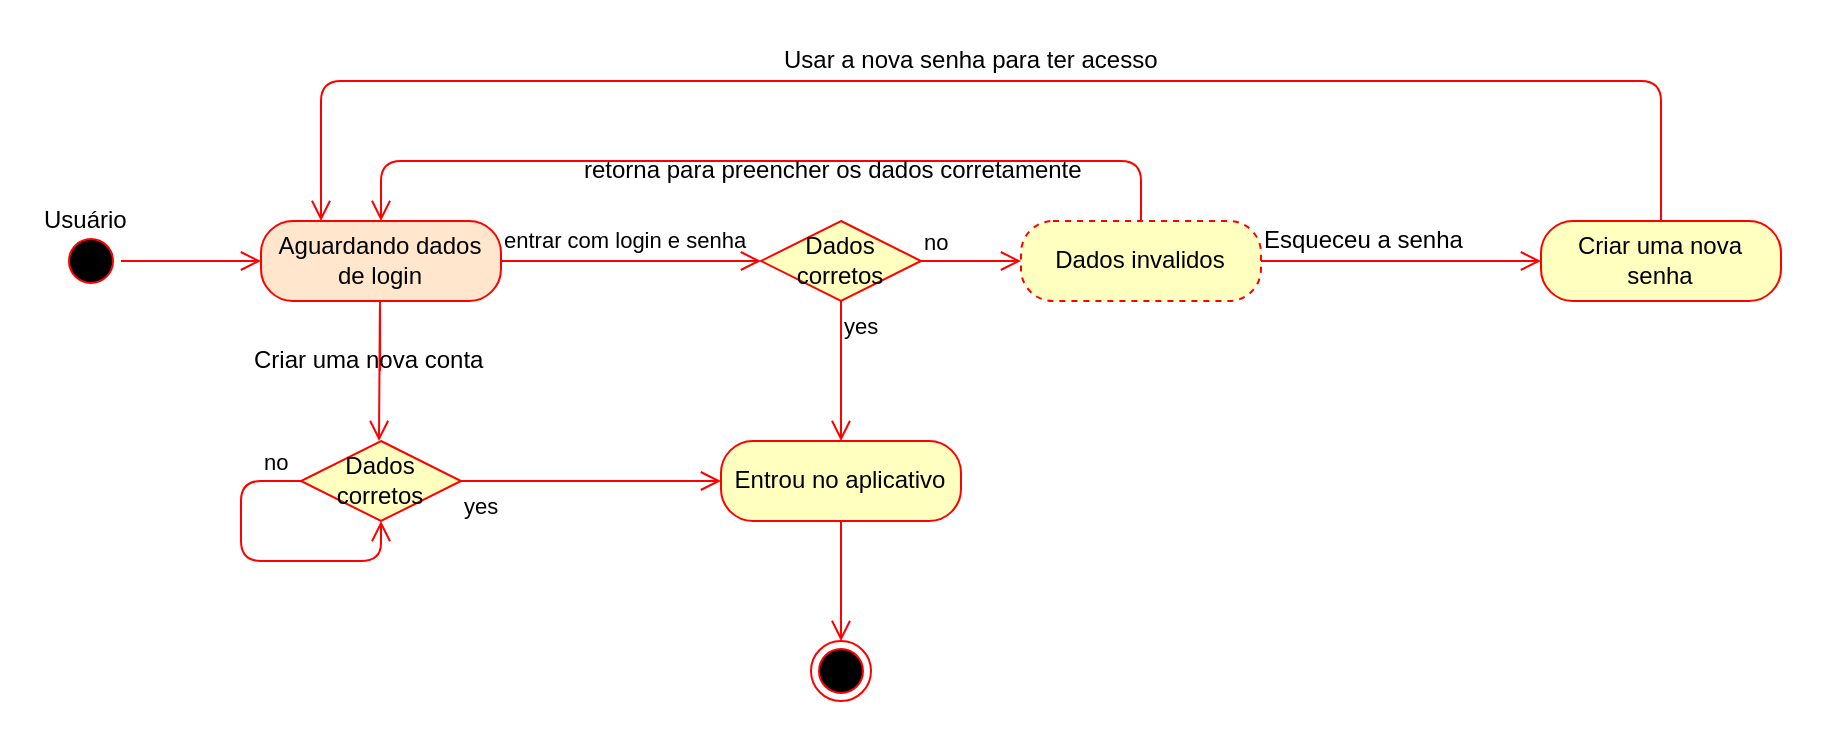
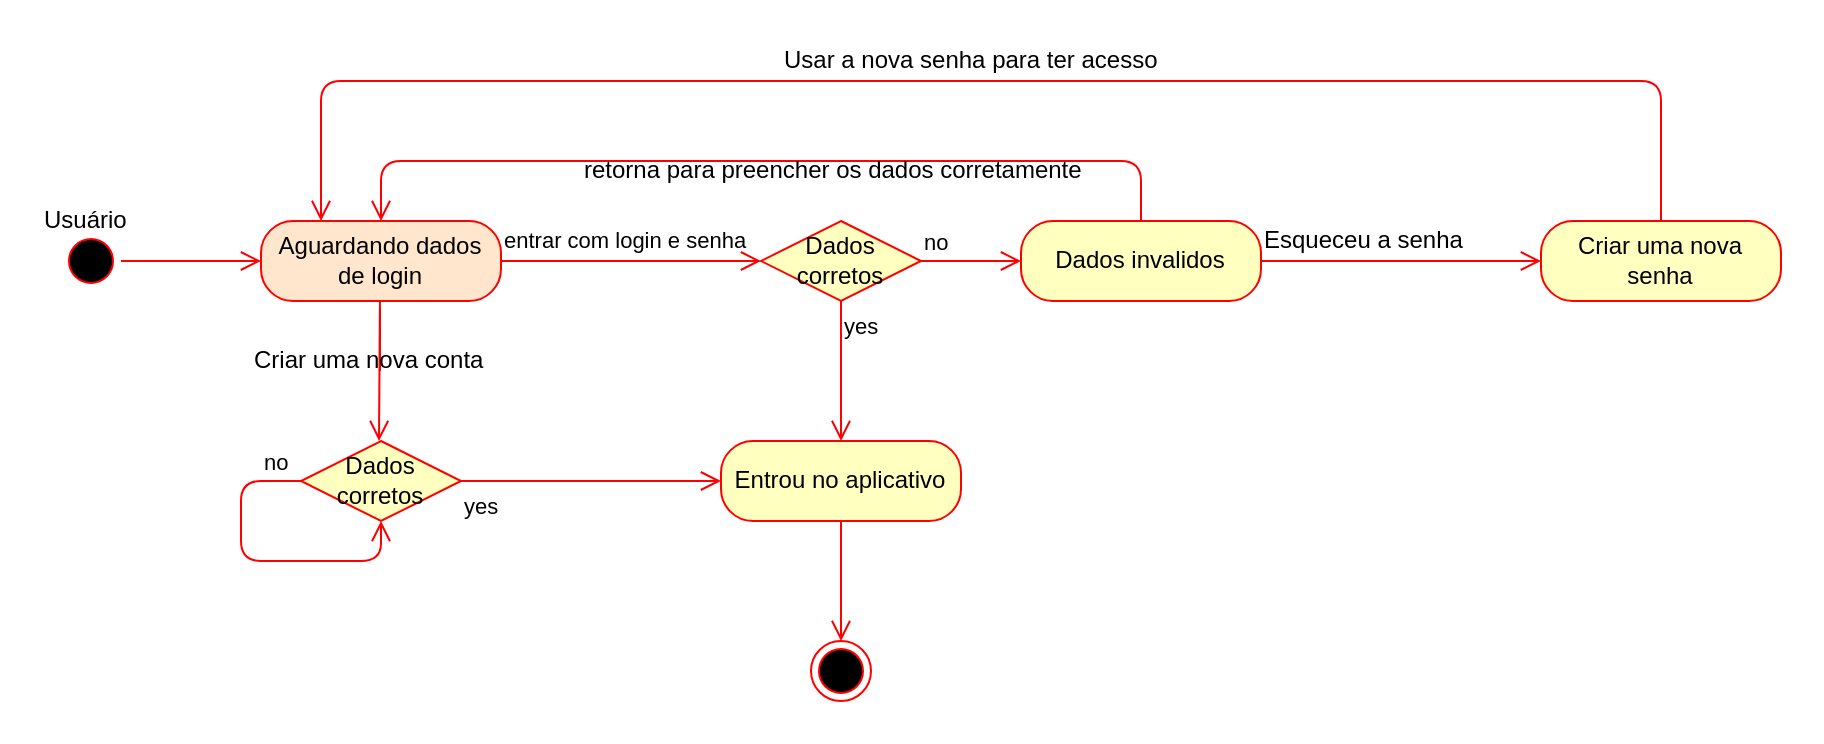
node "Dados invalidos": style dashed -> solid
